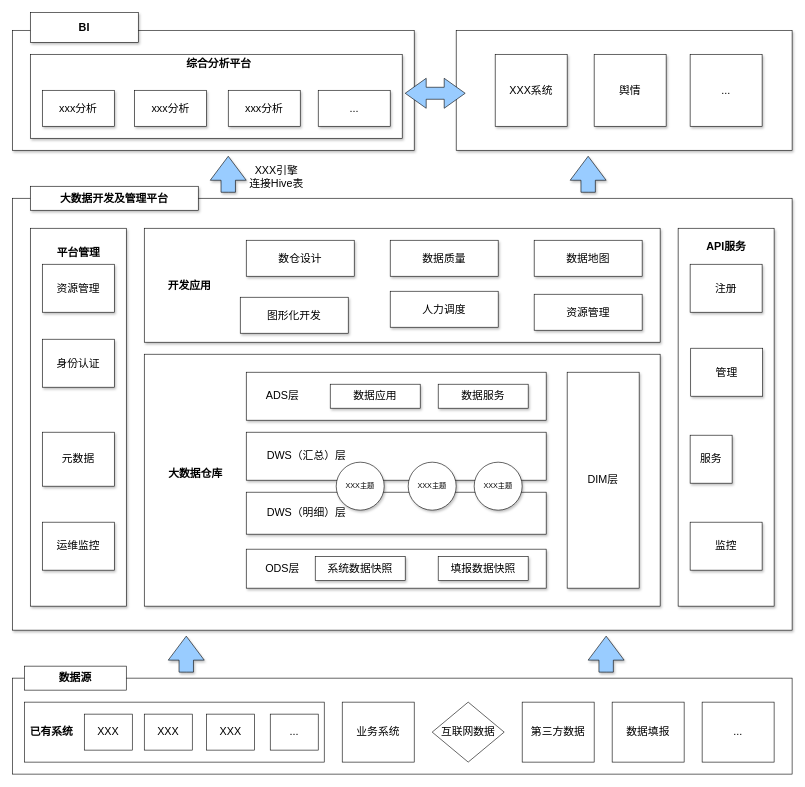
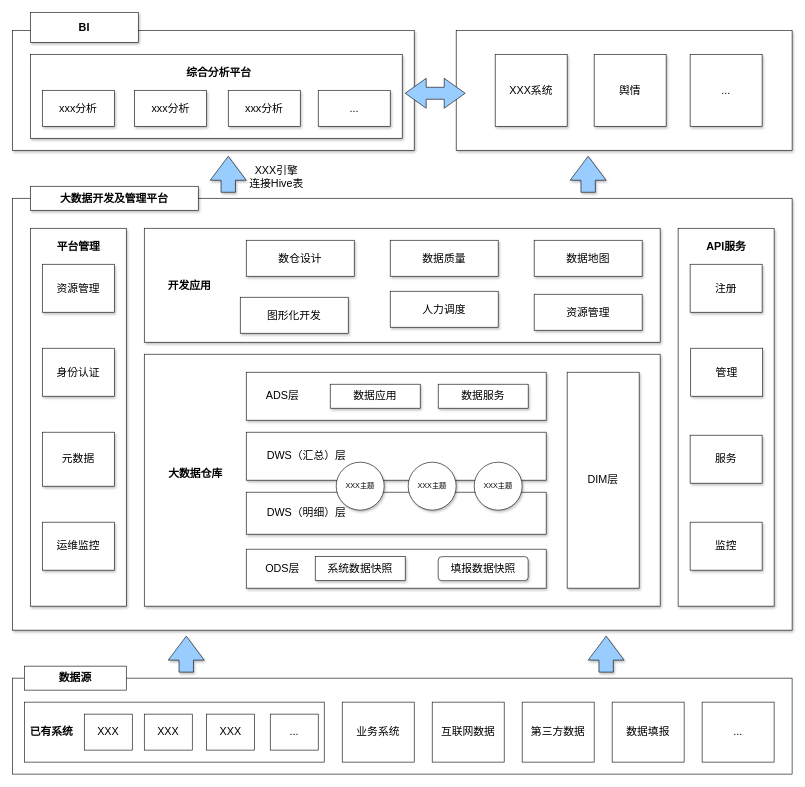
node "综合分析平台": moved (219, 63) -> (219, 72)
node "平台管理": moved (78, 252) -> (78, 246)
node "身份认证": moved (78, 363) -> (78, 372)
node "服务": size 42x48 -> 72x48
node "填报数据快照": shape rectangle -> rounded rectangle
node "互联网数据": shape diamond -> rectangle
